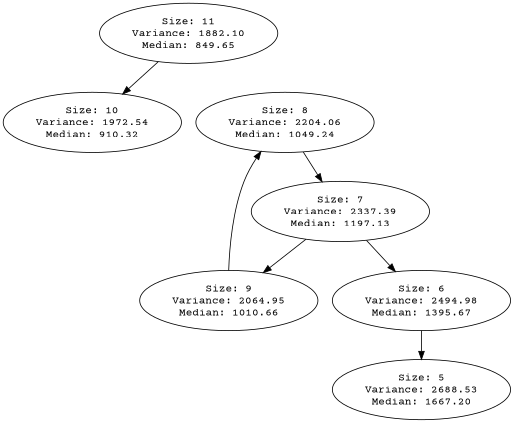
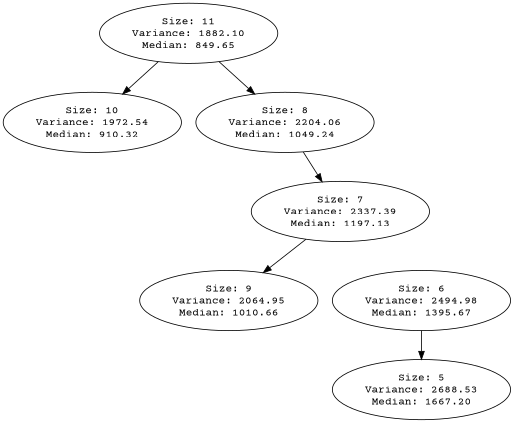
edge "Size: 9 Variance: 2064.95 Median: 1010.66" -> "Size: 8 Variance: 2204.06 Median: 1049.24": now "Size: 11 Variance: 1882.10 Median: 849.65" -> "Size: 8 Variance: 2204.06 Median: 1049.24"
edge "Size: 7 Variance: 2337.39 Median: 1197.13" -> "Size: 6 Variance: 2494.98 Median: 1395.67": removed
